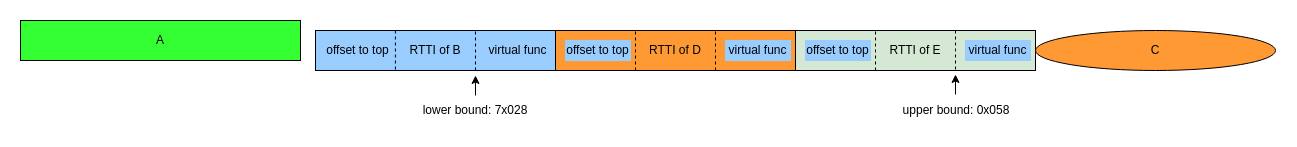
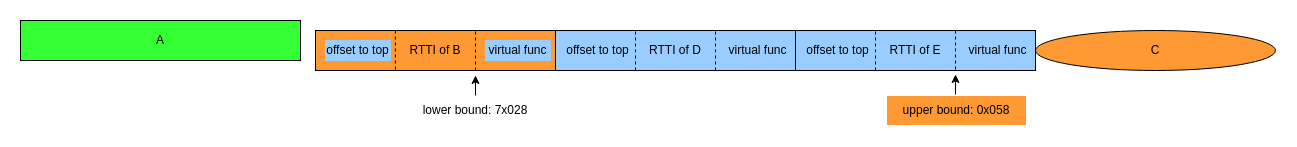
node "RTTI of B": fillcolor #99ccff -> #ff9933
node "RTTI of D": fillcolor #ff9933 -> #99ccff
node "RTTI of E": fillcolor #d5e8d4 -> #99ccff
node "upper bound: 0x058": fillcolor #ffffff -> #ff9933
